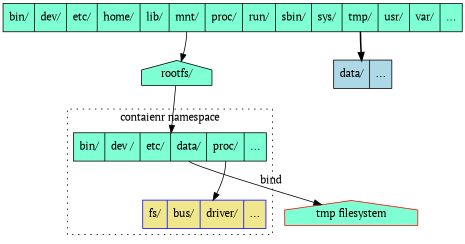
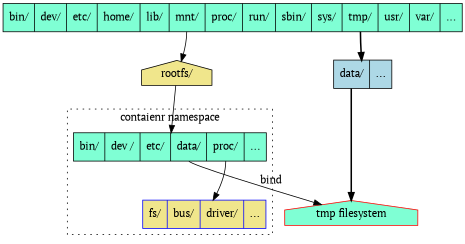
node "rootfs/": fillcolor aquamarine -> khaki
edge "data/" -> "tmp filesystem": added
